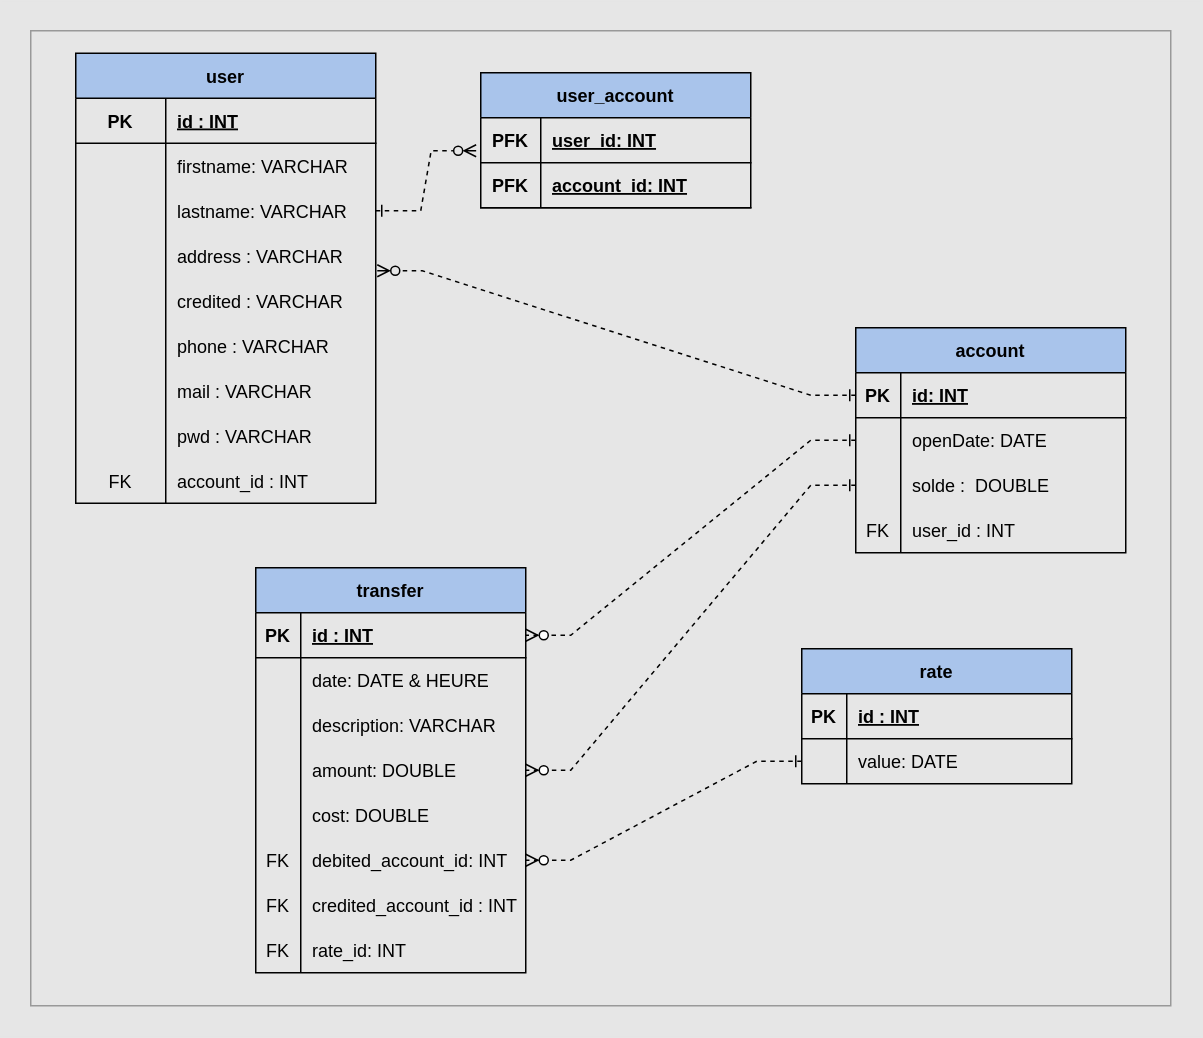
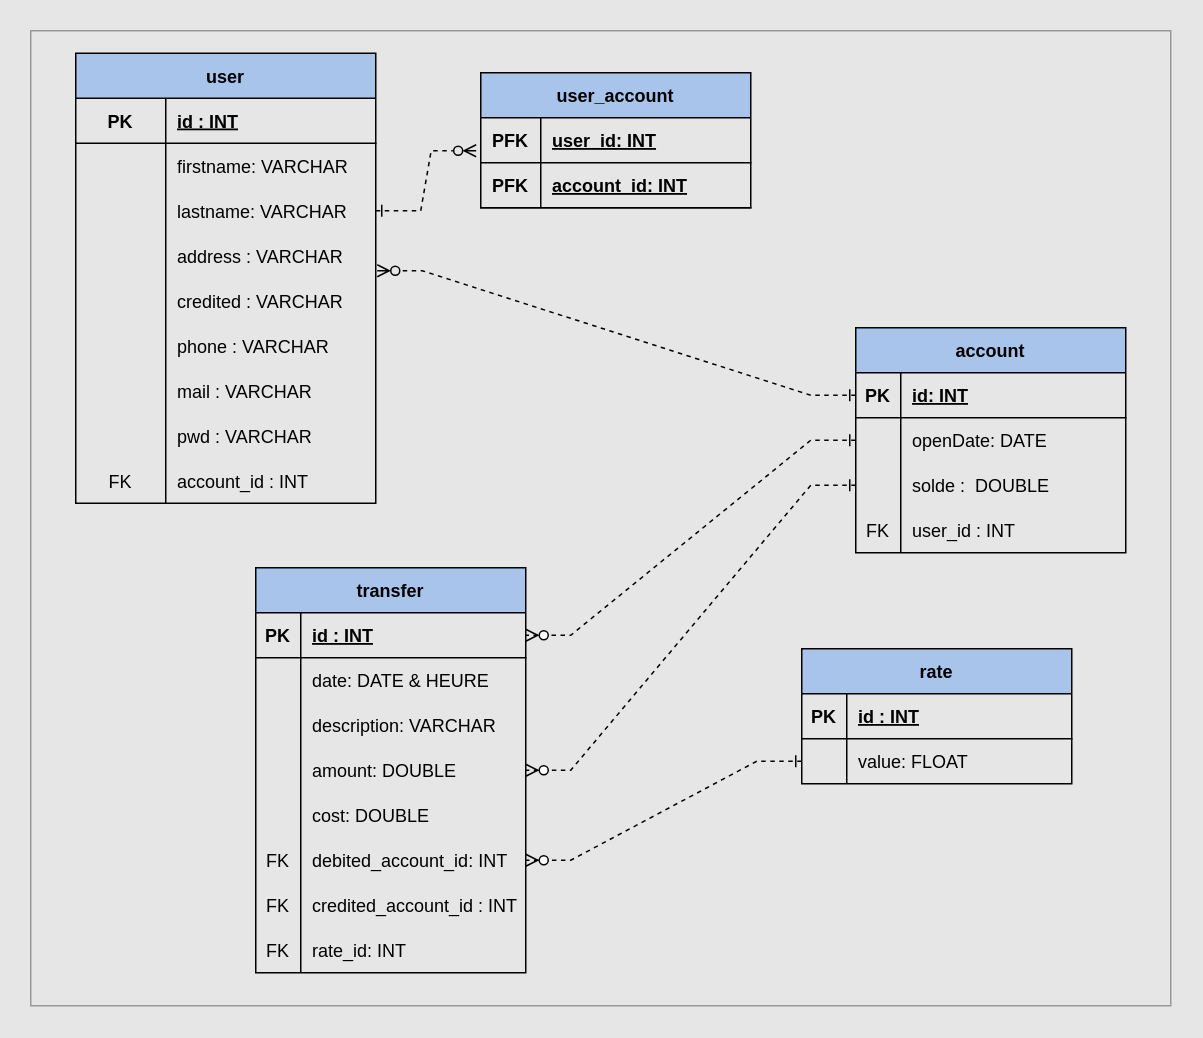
node "value: DATE": label "value: DATE" -> "value: FLOAT"
